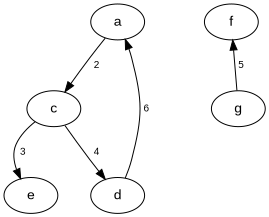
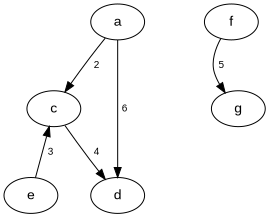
edge "g" -> "f": reversed
edge "d" -> "a": reversed
edge "c" -> "e": reversed
